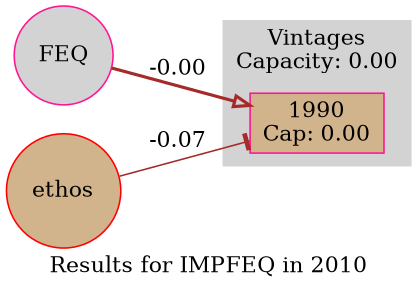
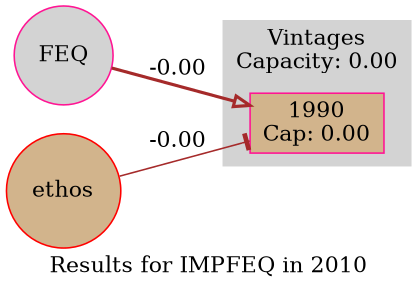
edge "ethos" -> "1990 Cap: 0.00": label "-0.07" -> "-0.00"
